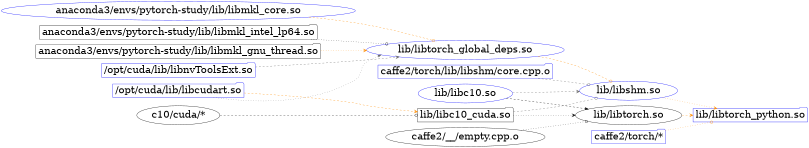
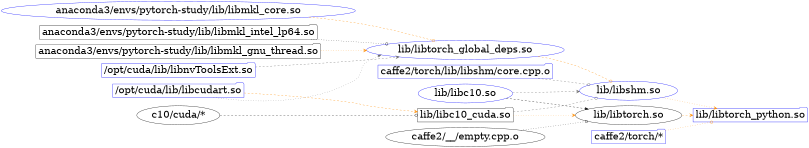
edge "lib/libc10_cuda.so" -> "lib/libtorch.so": color black -> darkorange
